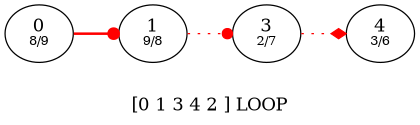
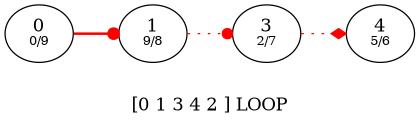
node "0": text "8/9" -> "0/9"
node "4": text "3/6" -> "5/6"
